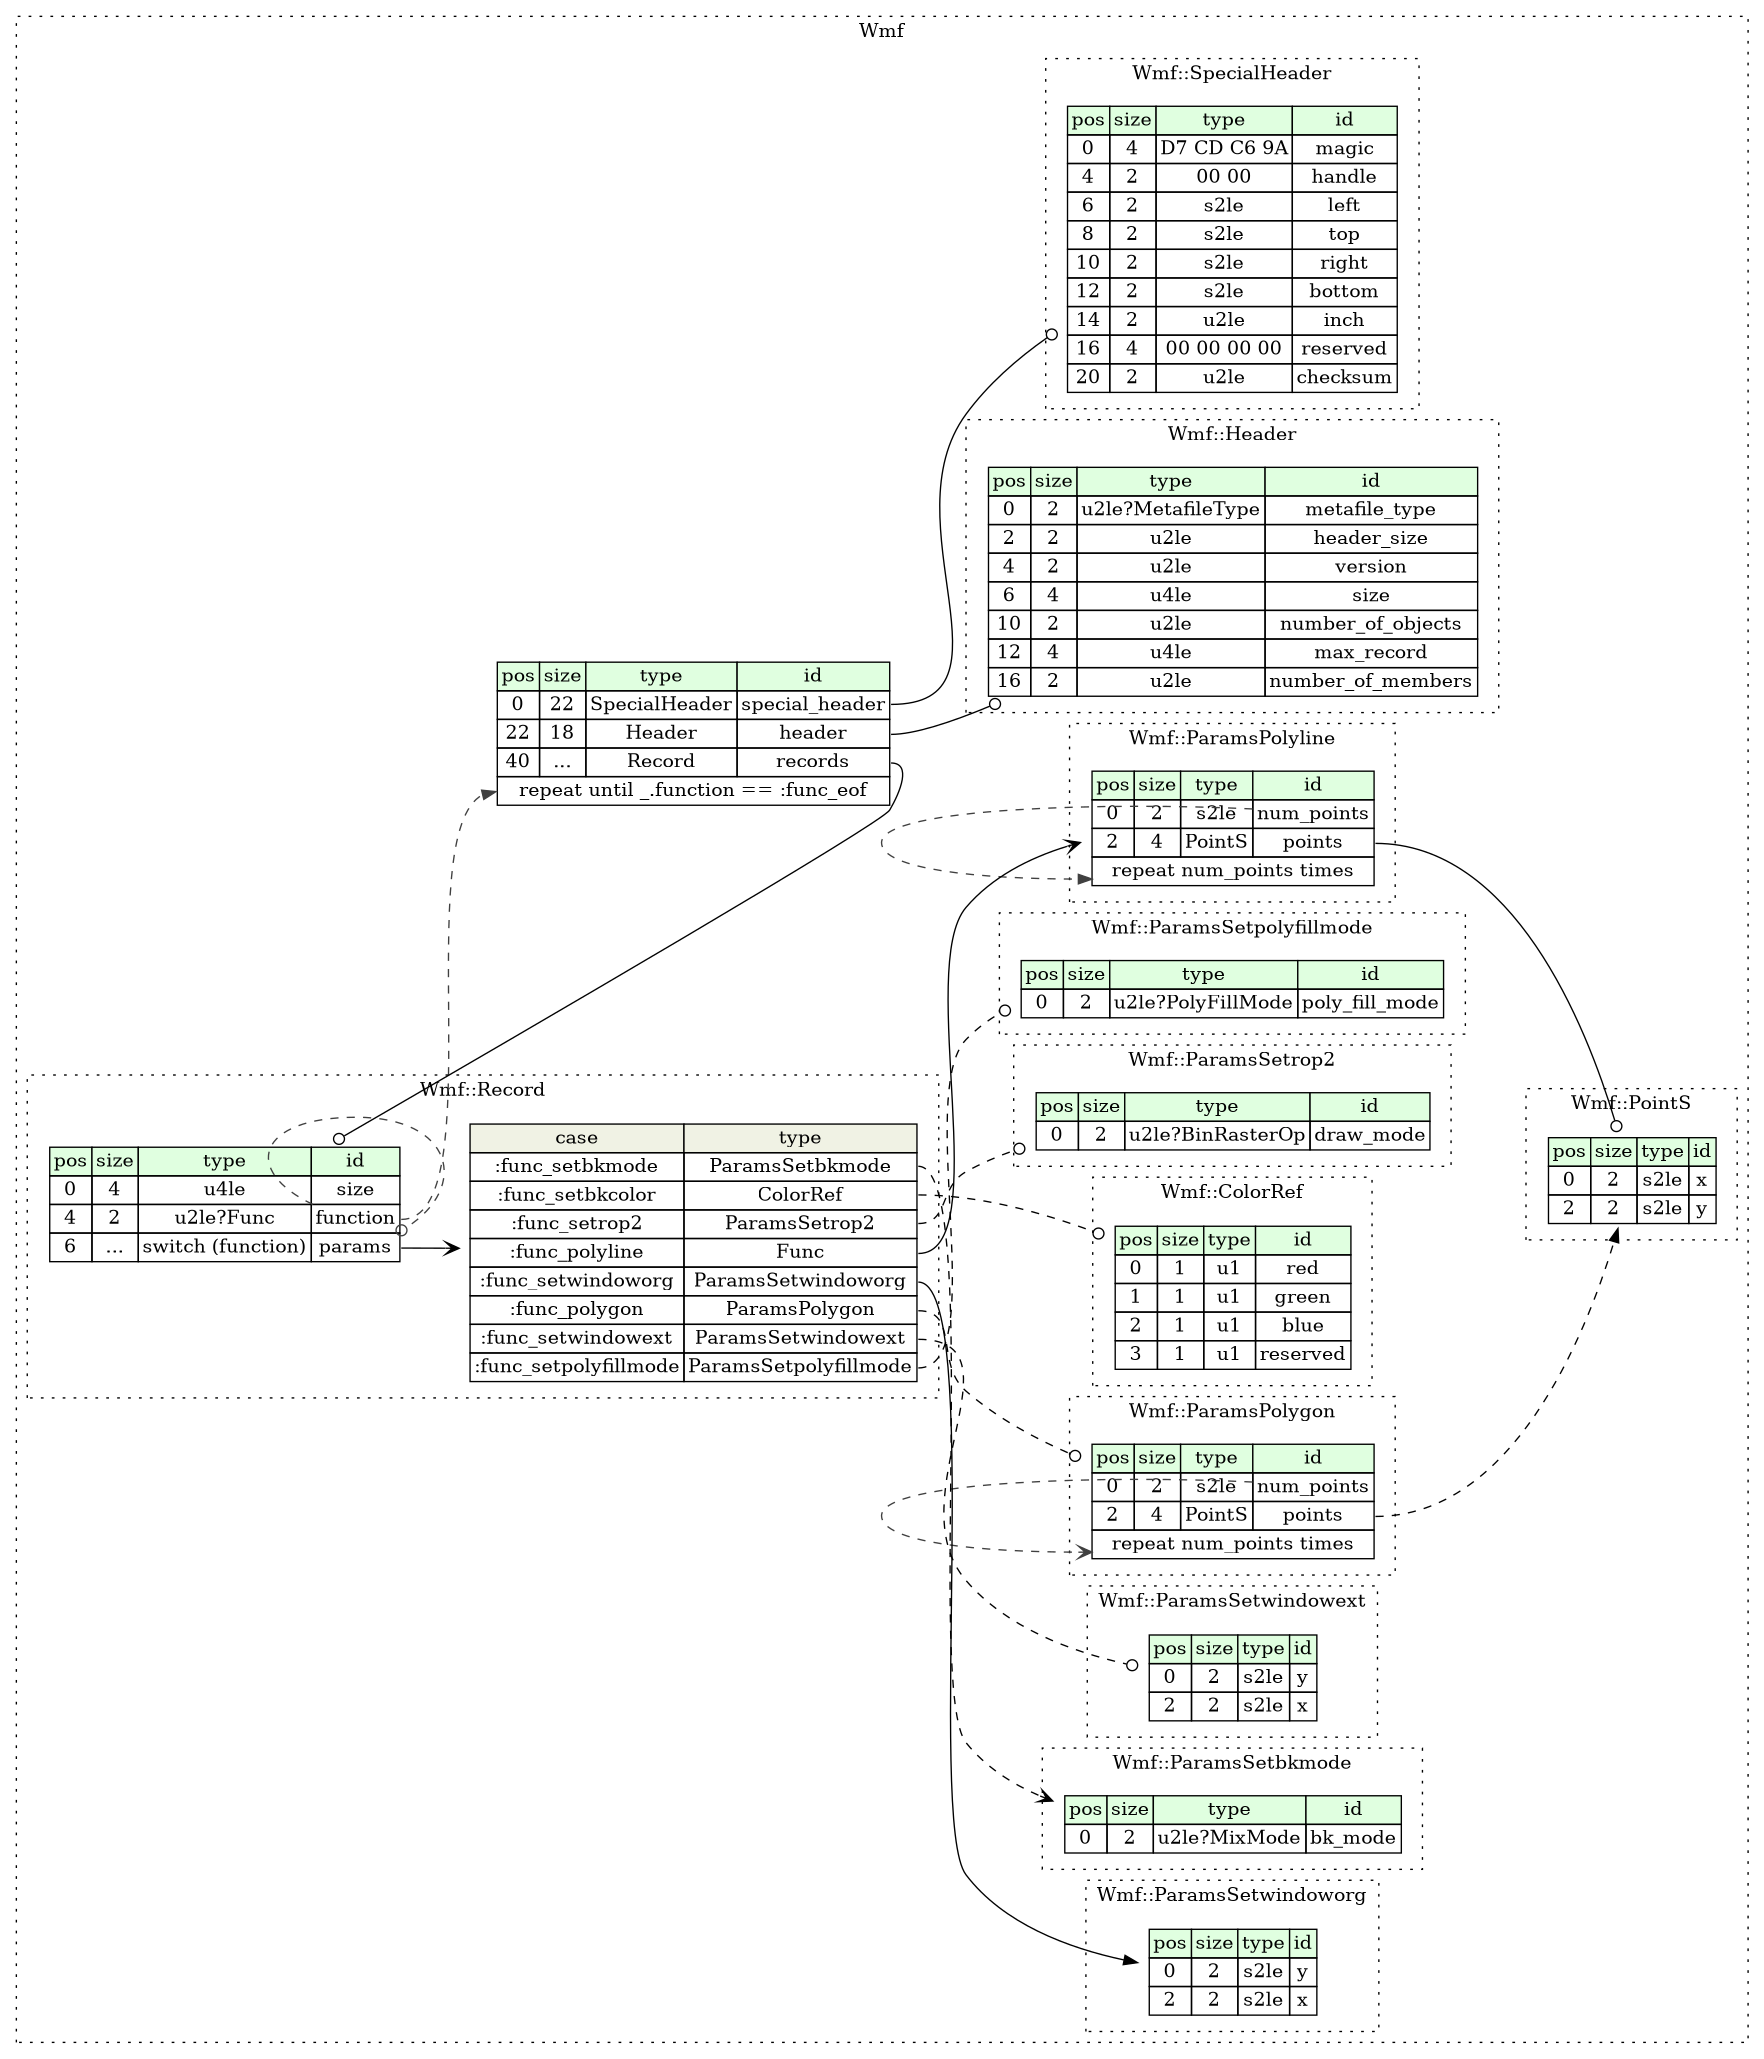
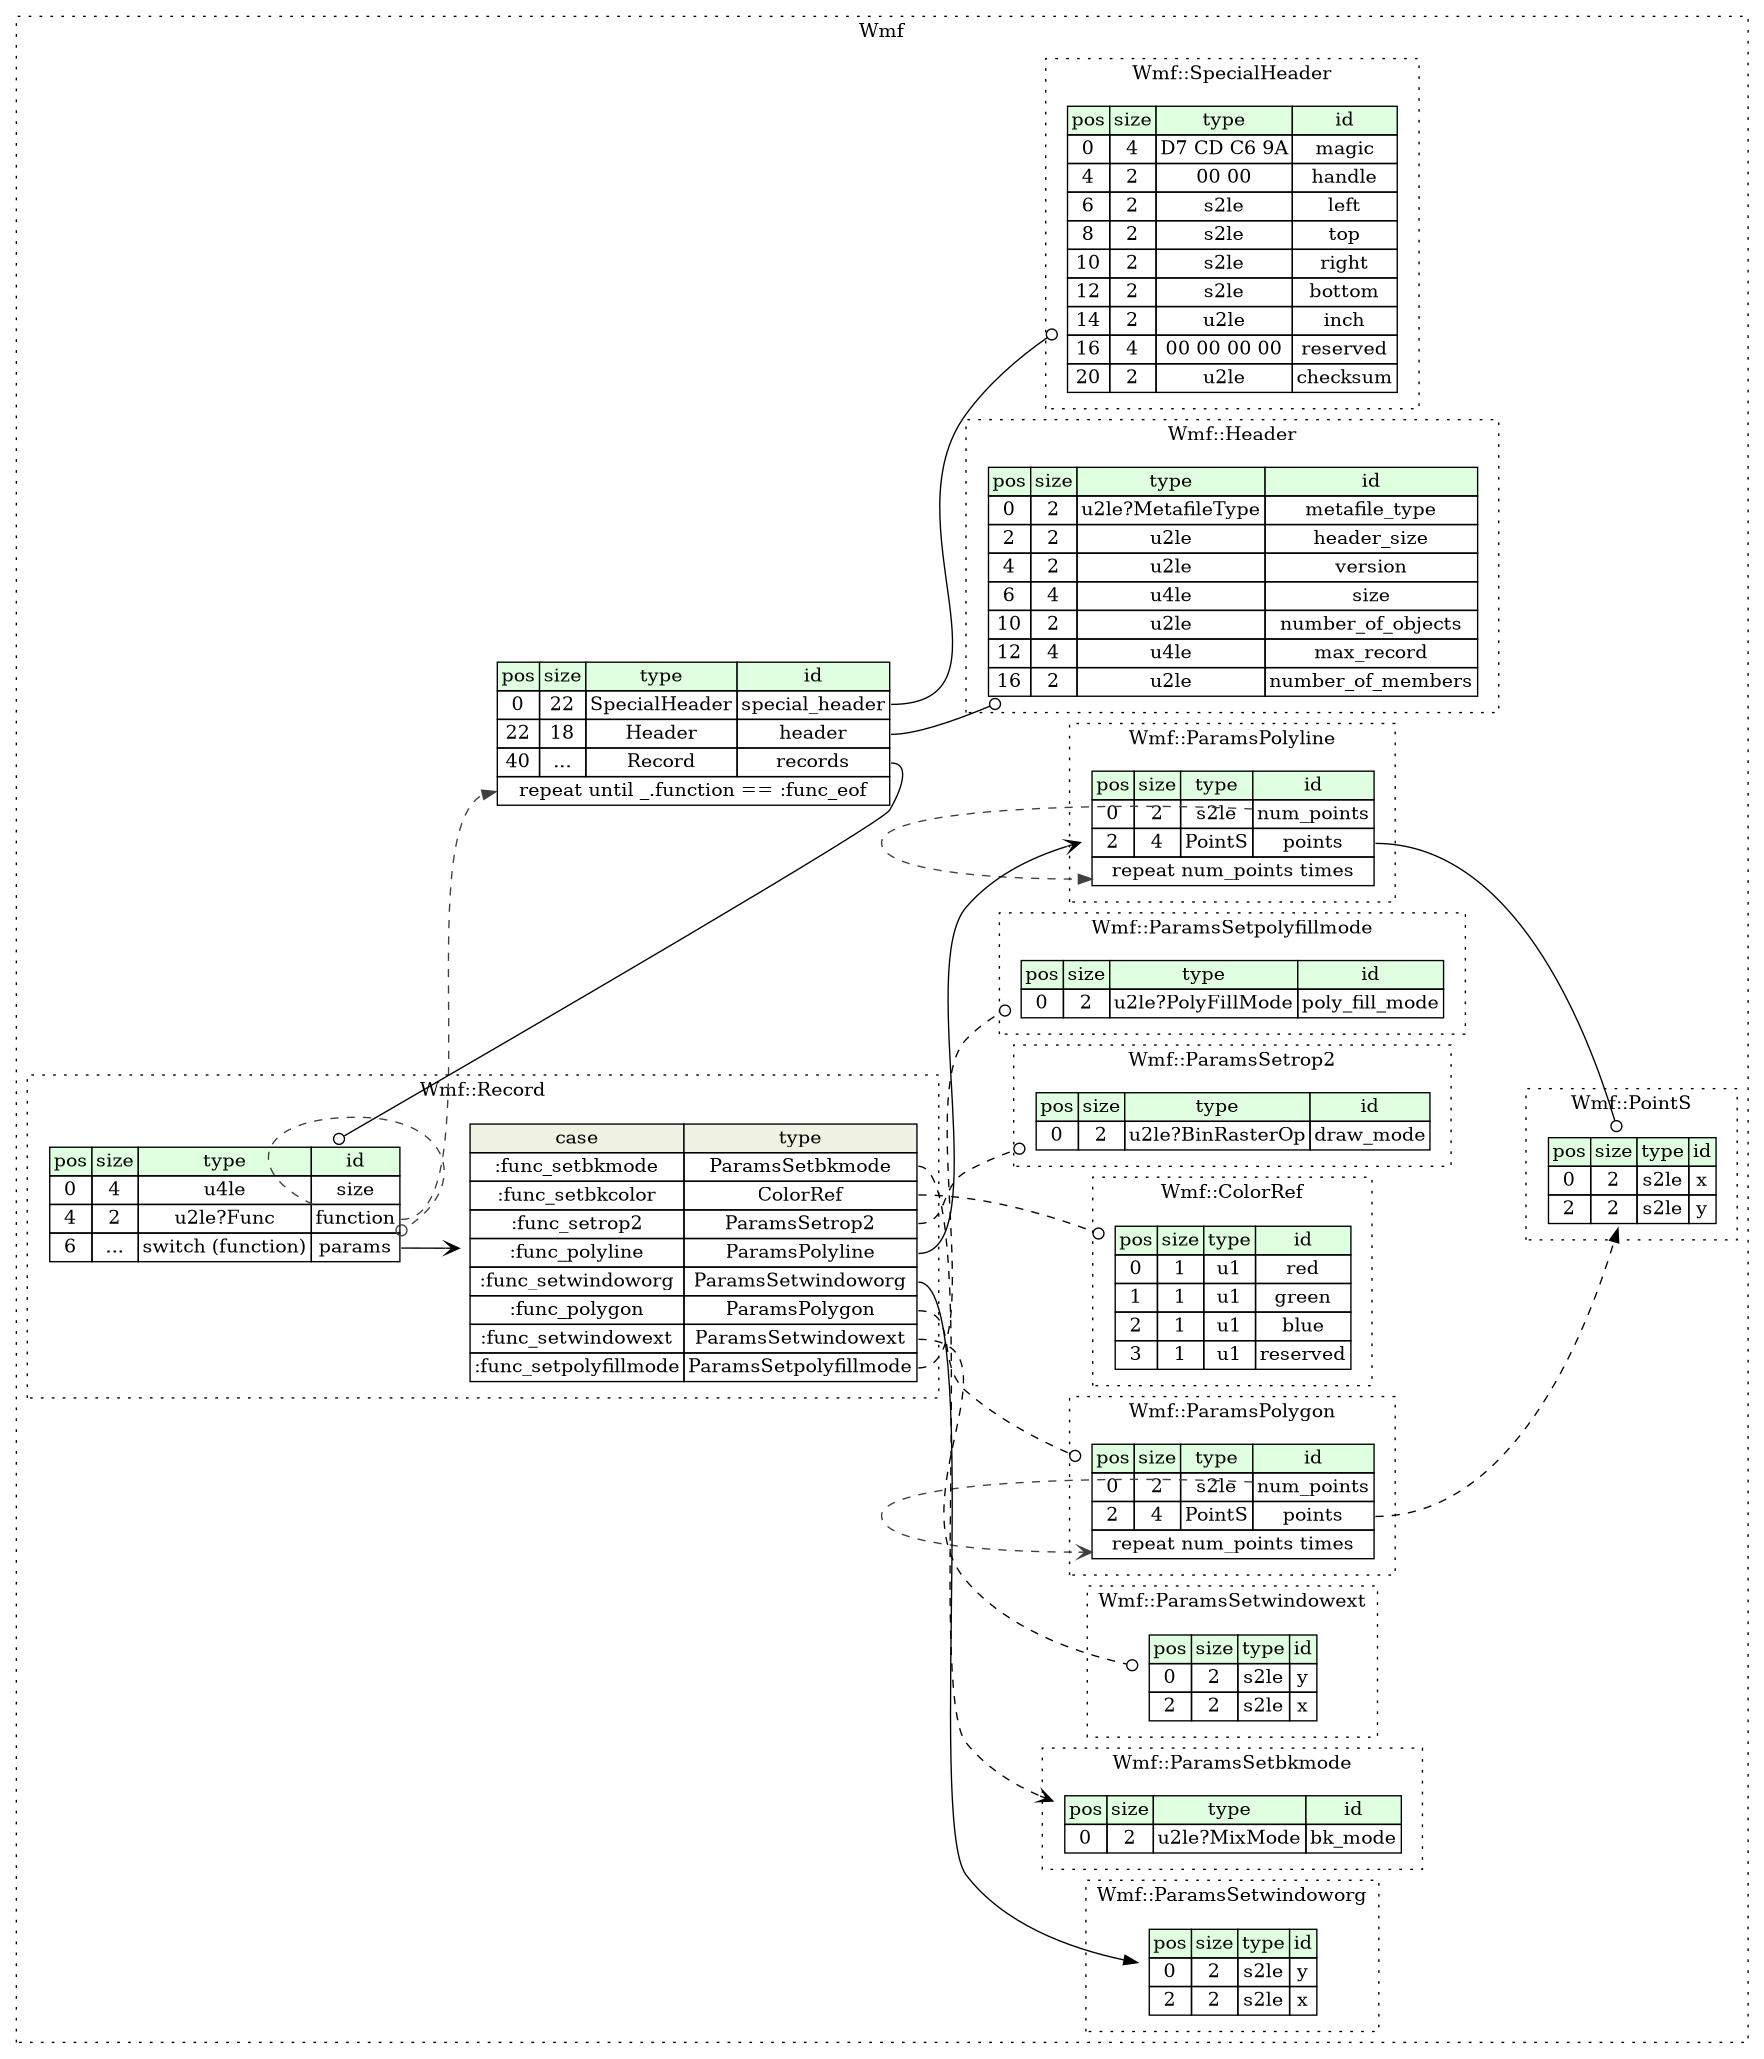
node "case": text "Func" -> "ParamsPolyline"
